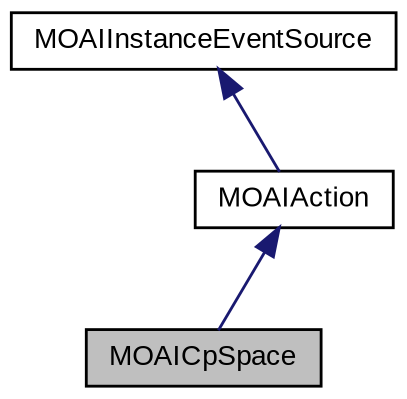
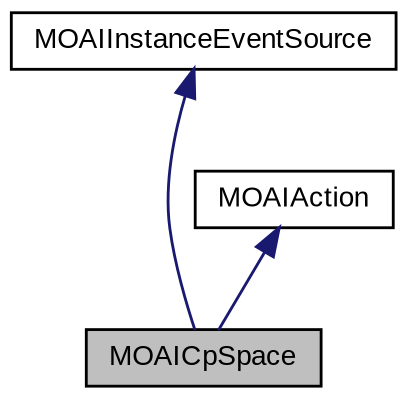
edge "MOAIAction" -> "MOAIInstanceEventSource": now "MOAICpSpace" -> "MOAIInstanceEventSource"
